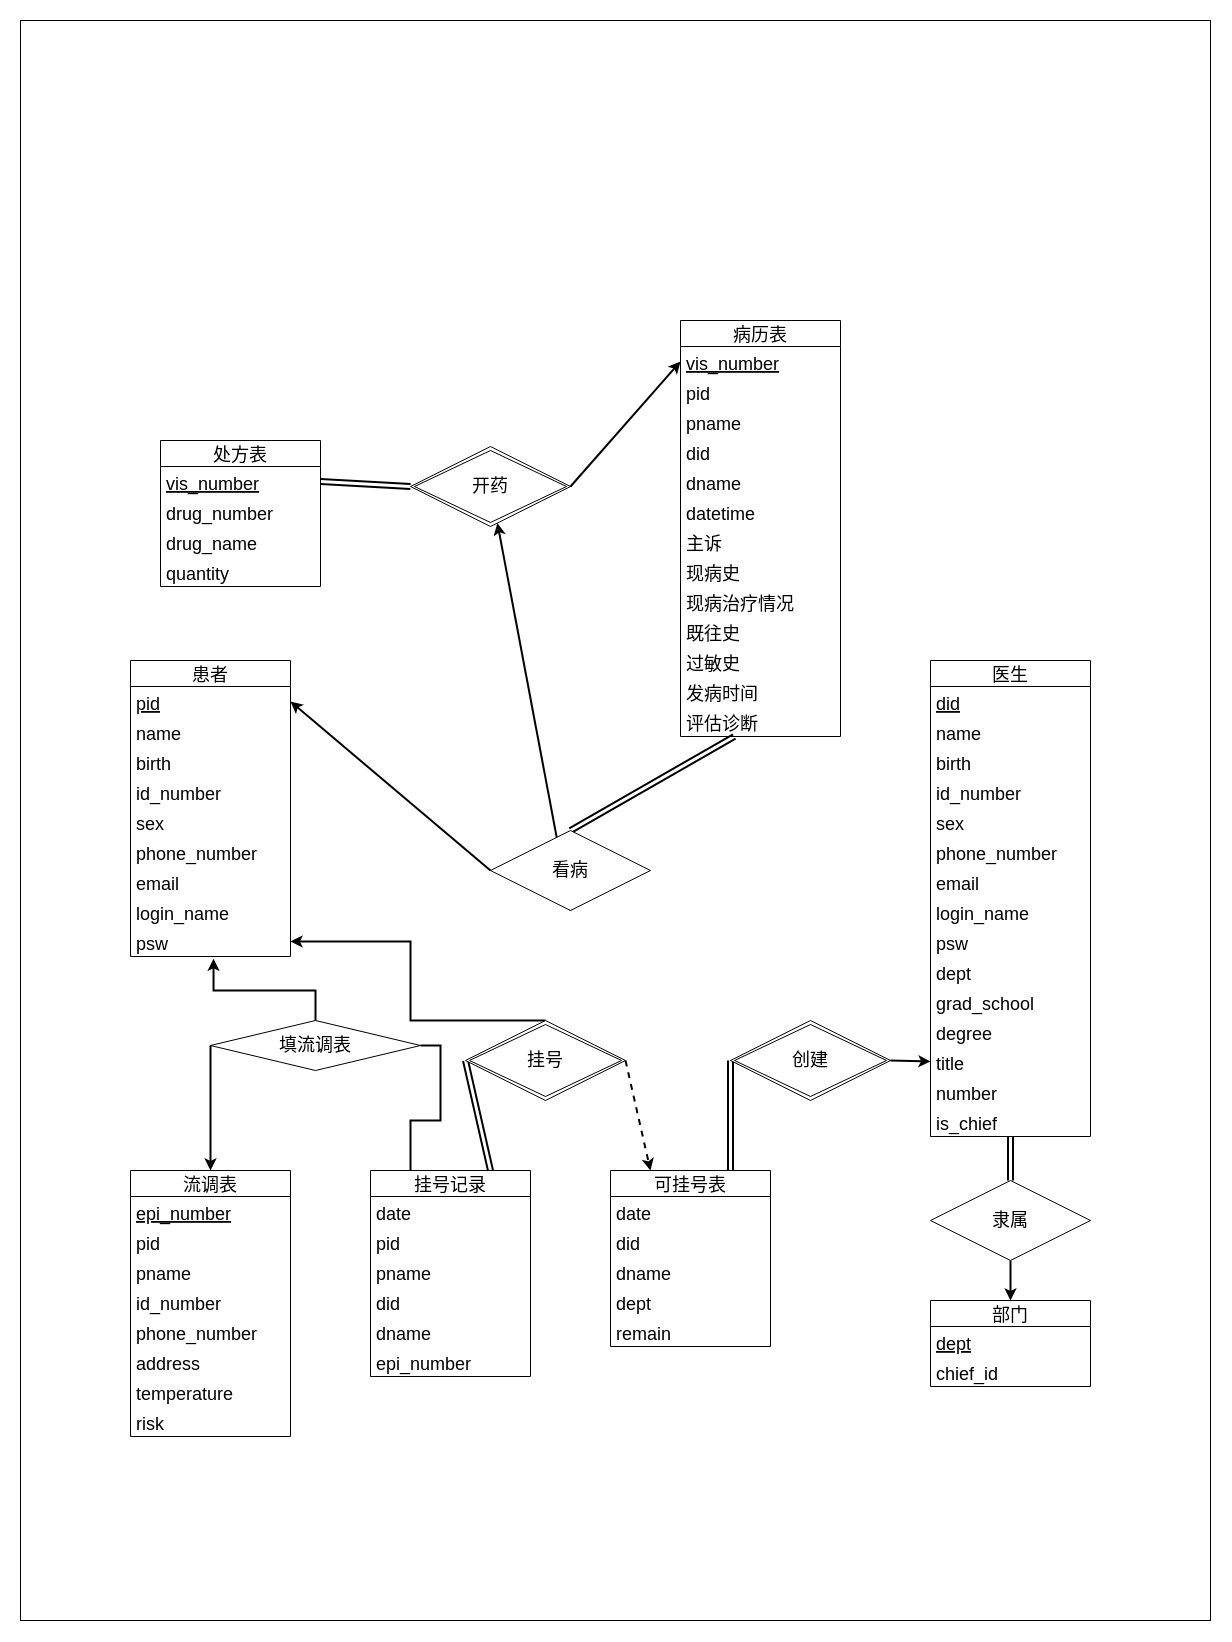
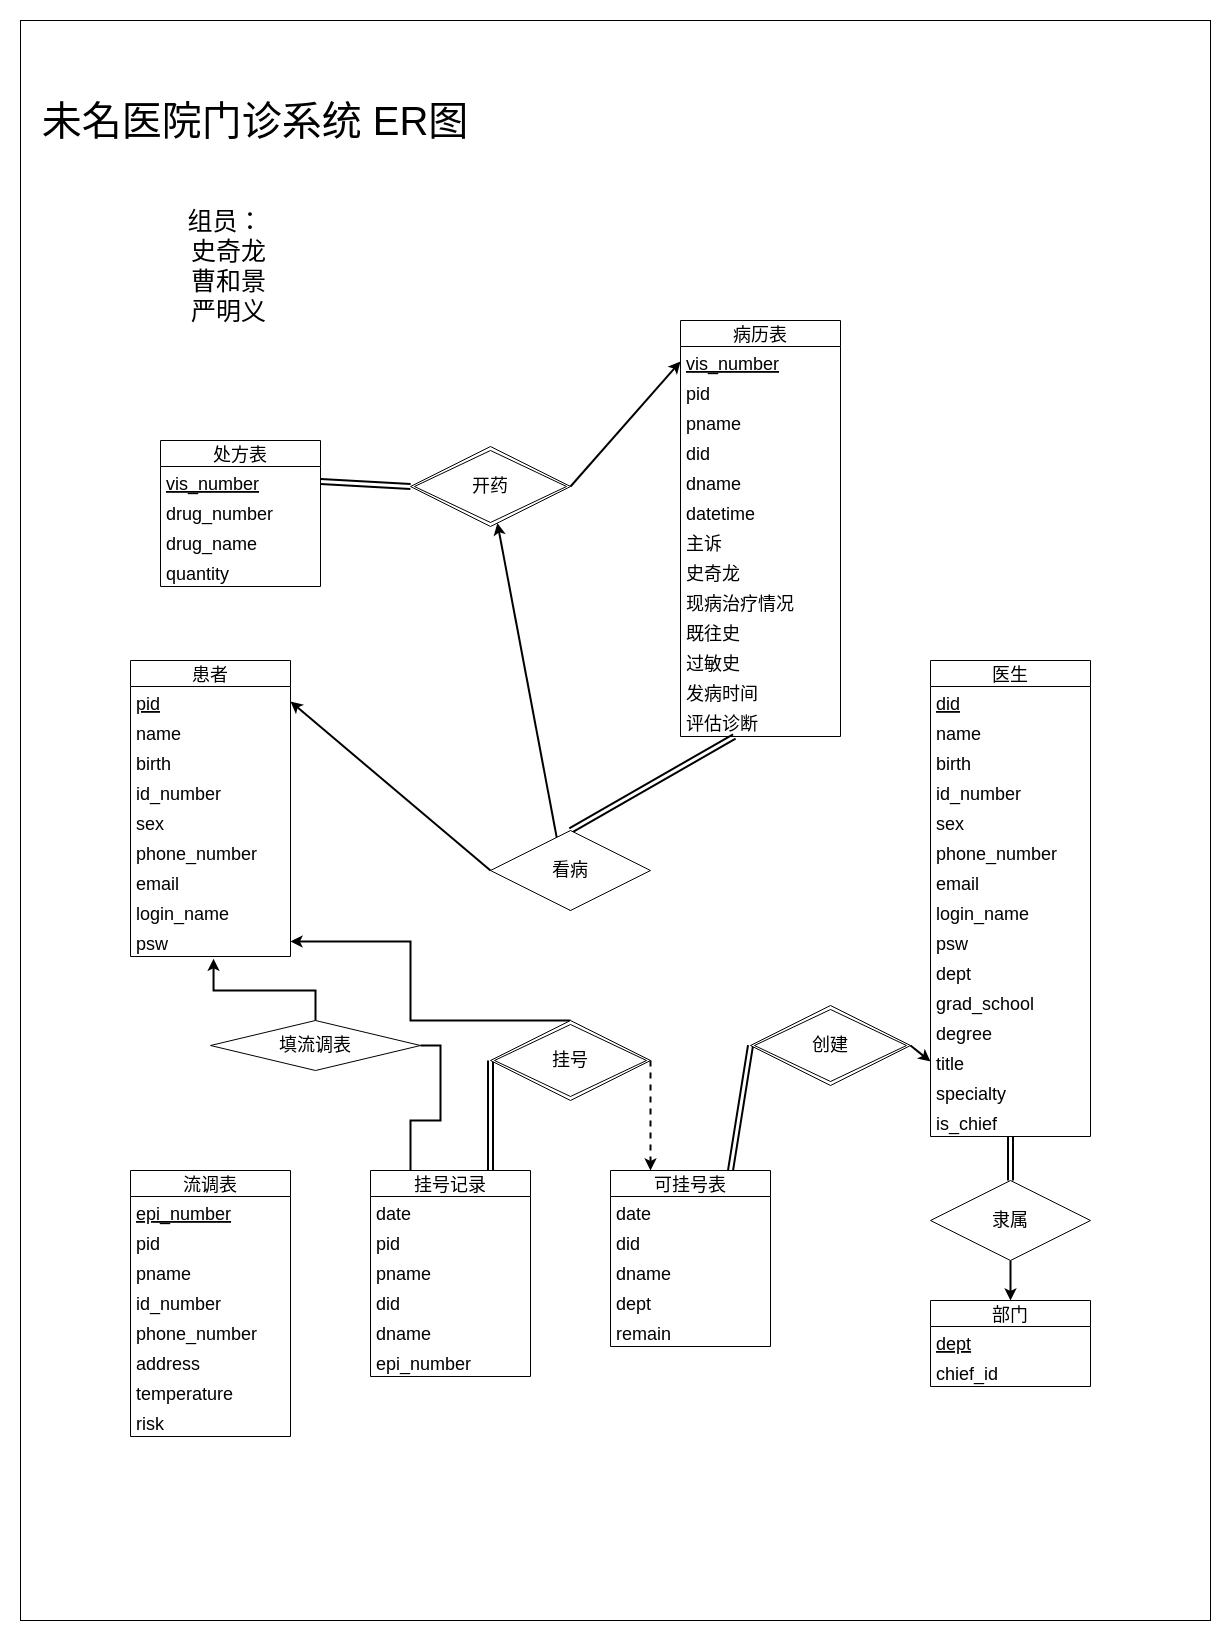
node "未名医院门诊系统 ER图": added
node "组员： 史奇龙 曹和景 严明义": added
node "现病史": label "现病史" -> "史奇龙"
node "挂号": moved (546, 1061) -> (571, 1061)
node "创建": moved (811, 1061) -> (831, 1046)
node "number": label "number" -> "specialty"
edge "填流调表" -> "流调表": removed
